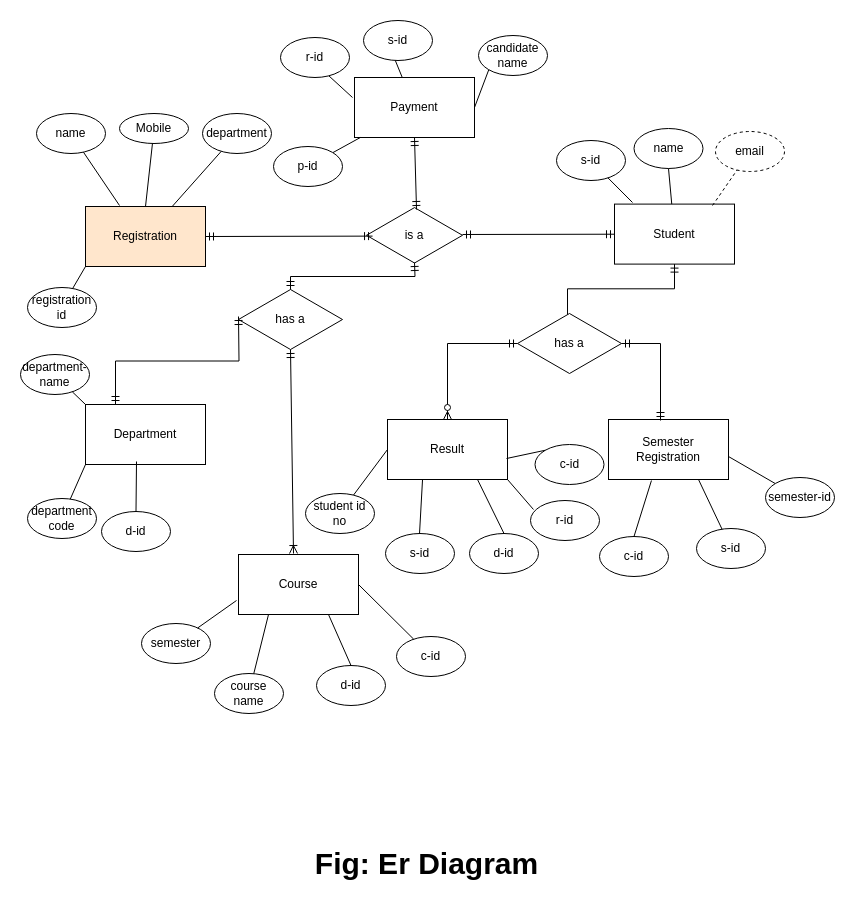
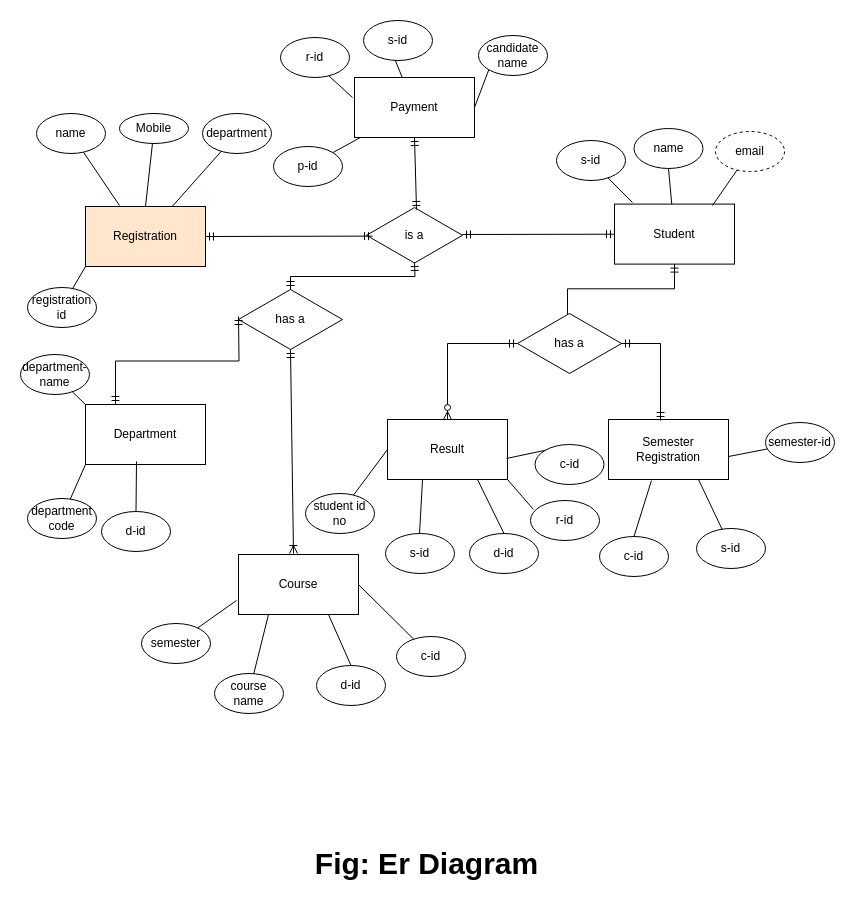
edge "email" -- "Student": style dashed -> solid
node "semester-id": moved (800, 498) -> (800, 443)
